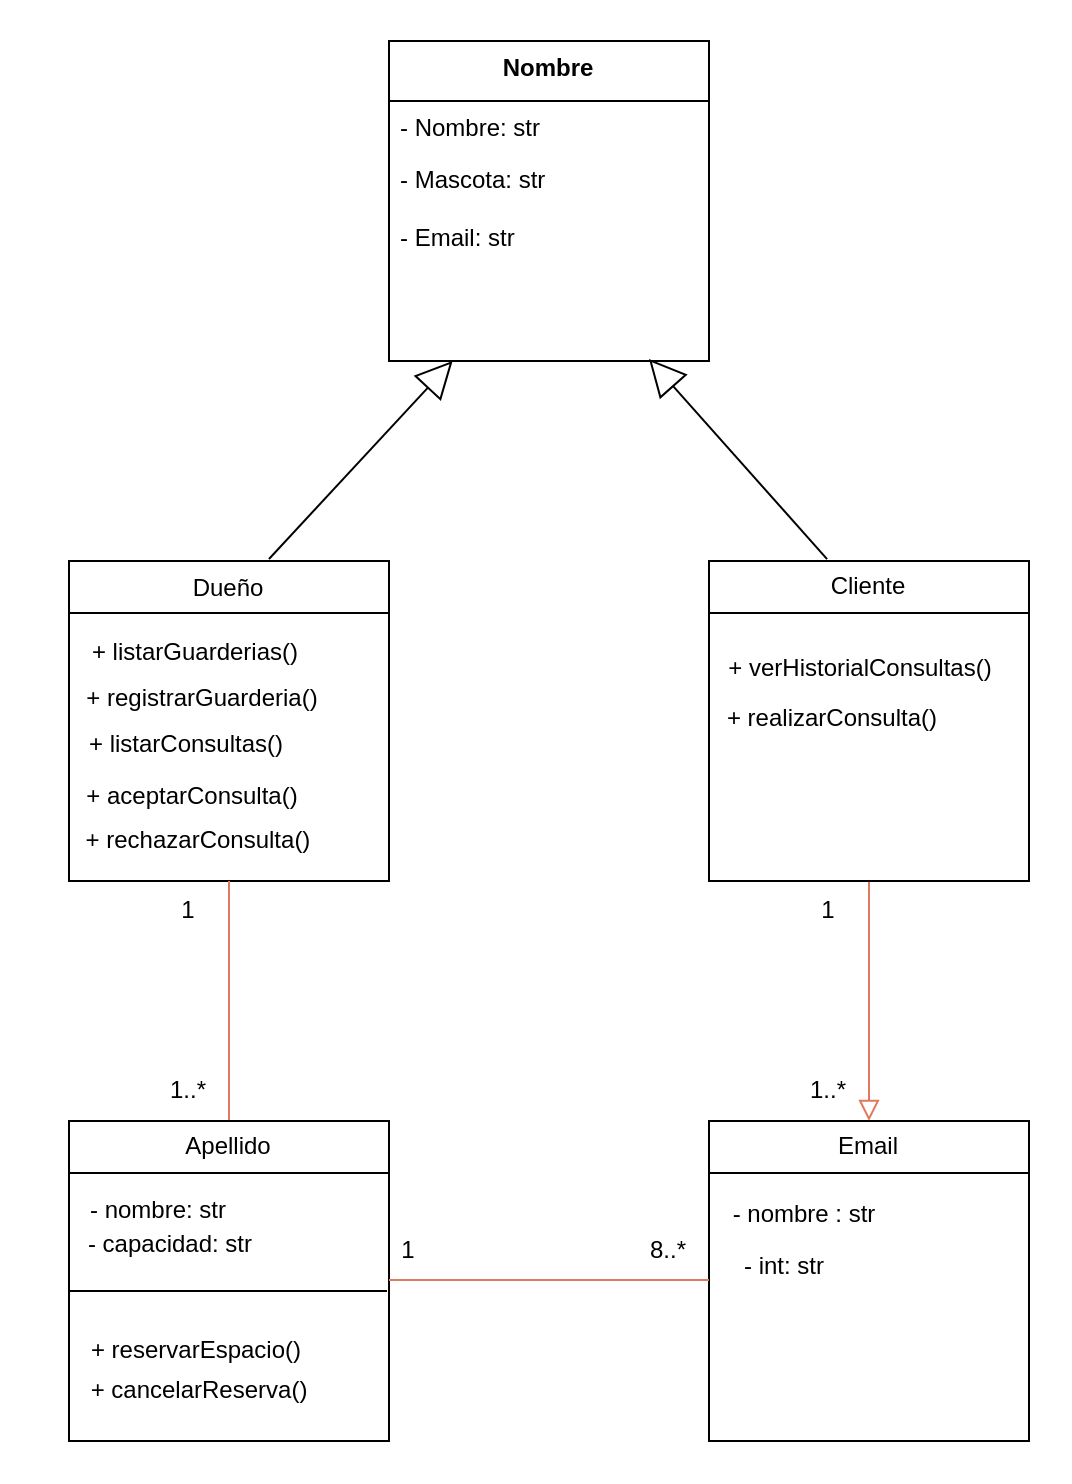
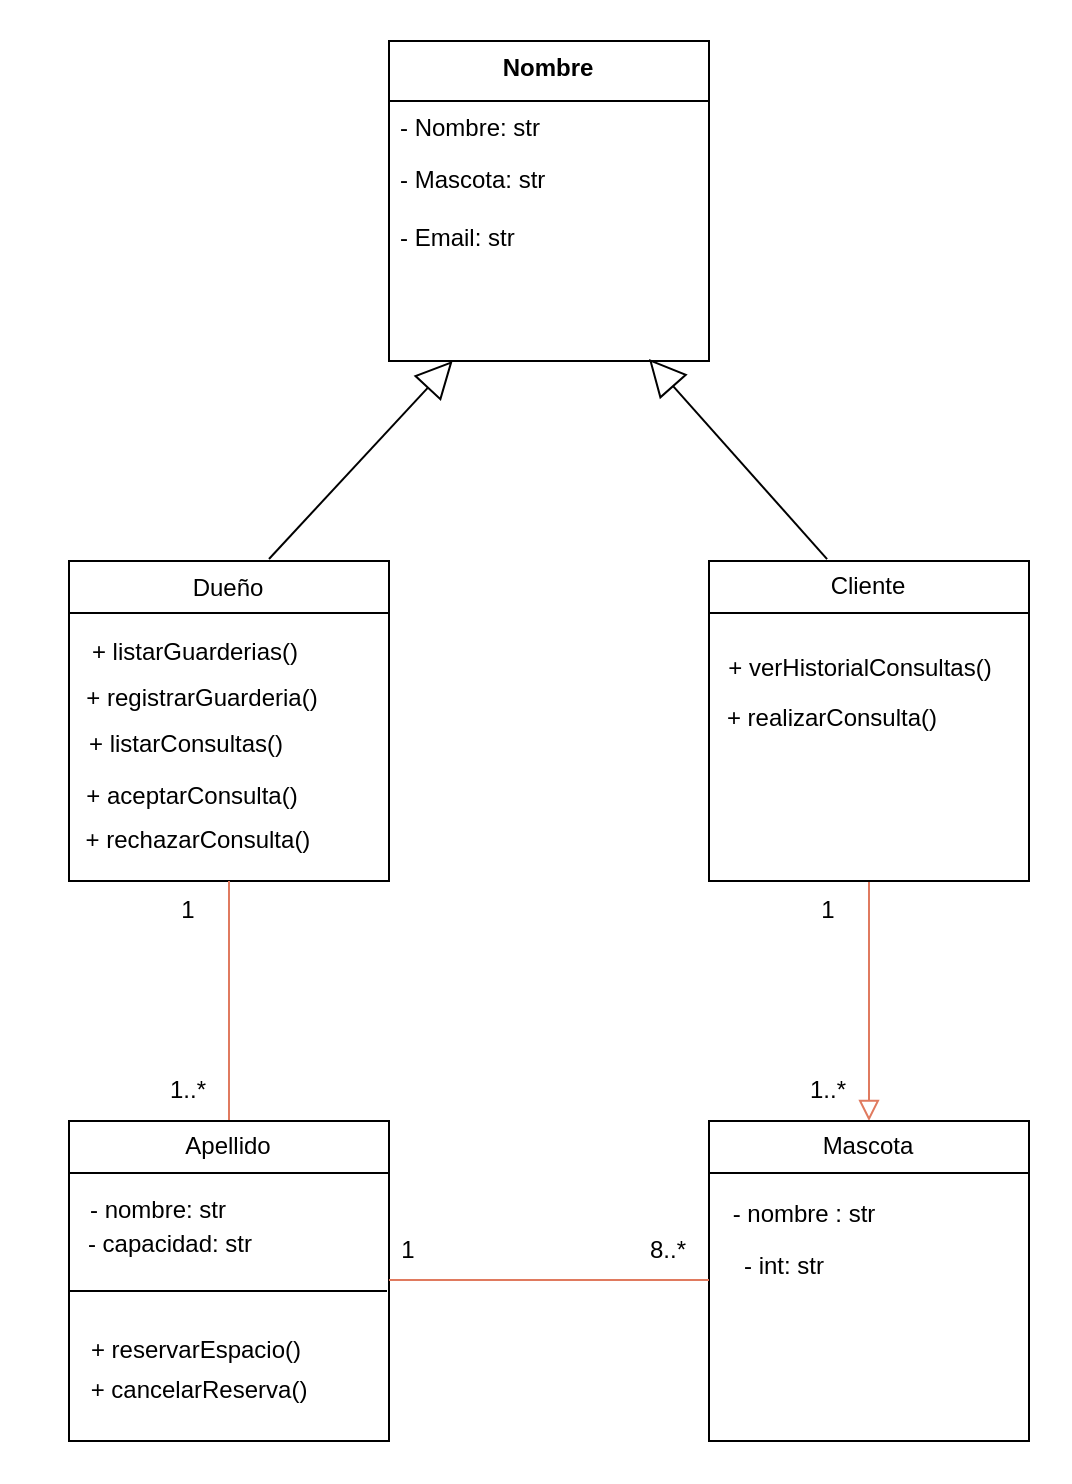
node "Email": label "Email" -> "Mascota"
